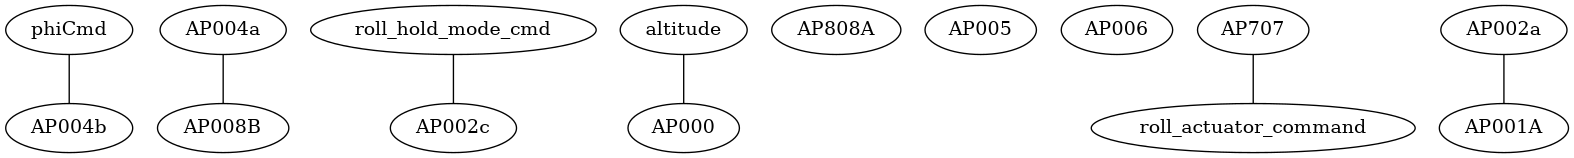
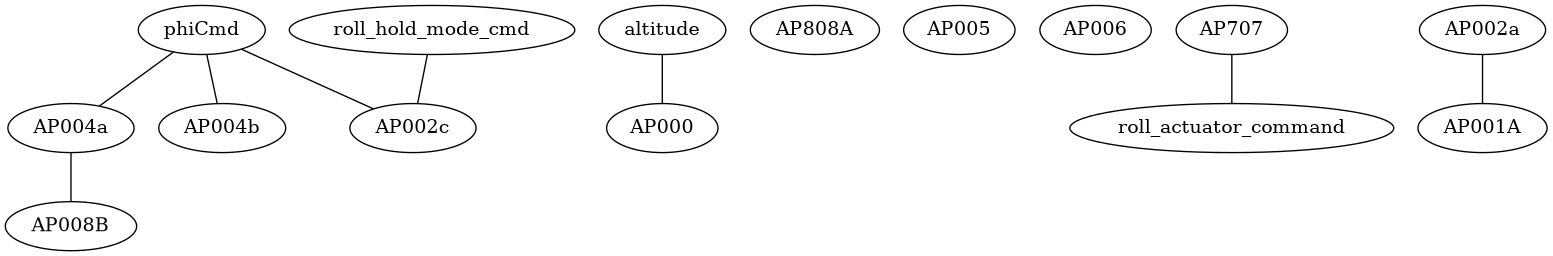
edge "phiCmd" -- "AP004a": added
edge "phiCmd" -- "AP002c": added
